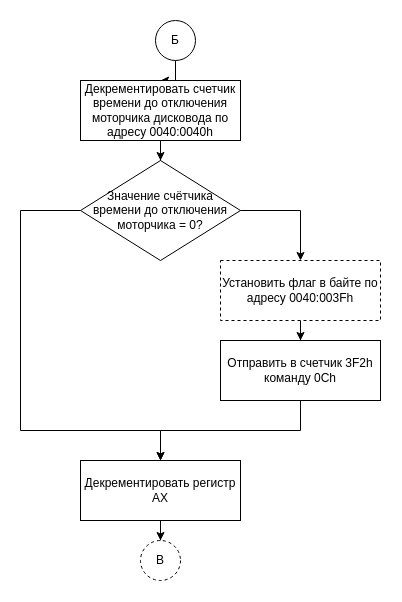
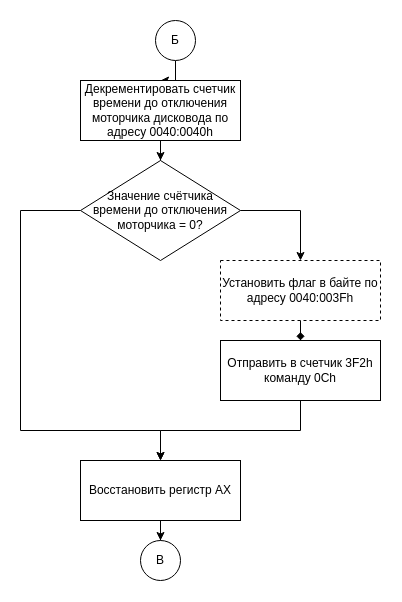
edge "Установить флаг в байте по адресу 0040:003Fh" -> "Отправить в счетчик 3F2h команду 0Ch": arrowhead classic -> diamond
node "Декрементировать регистр AX": label "Декрементировать регистр AX" -> "Восстановить регистр AX"
node "В": style dashed -> solid
